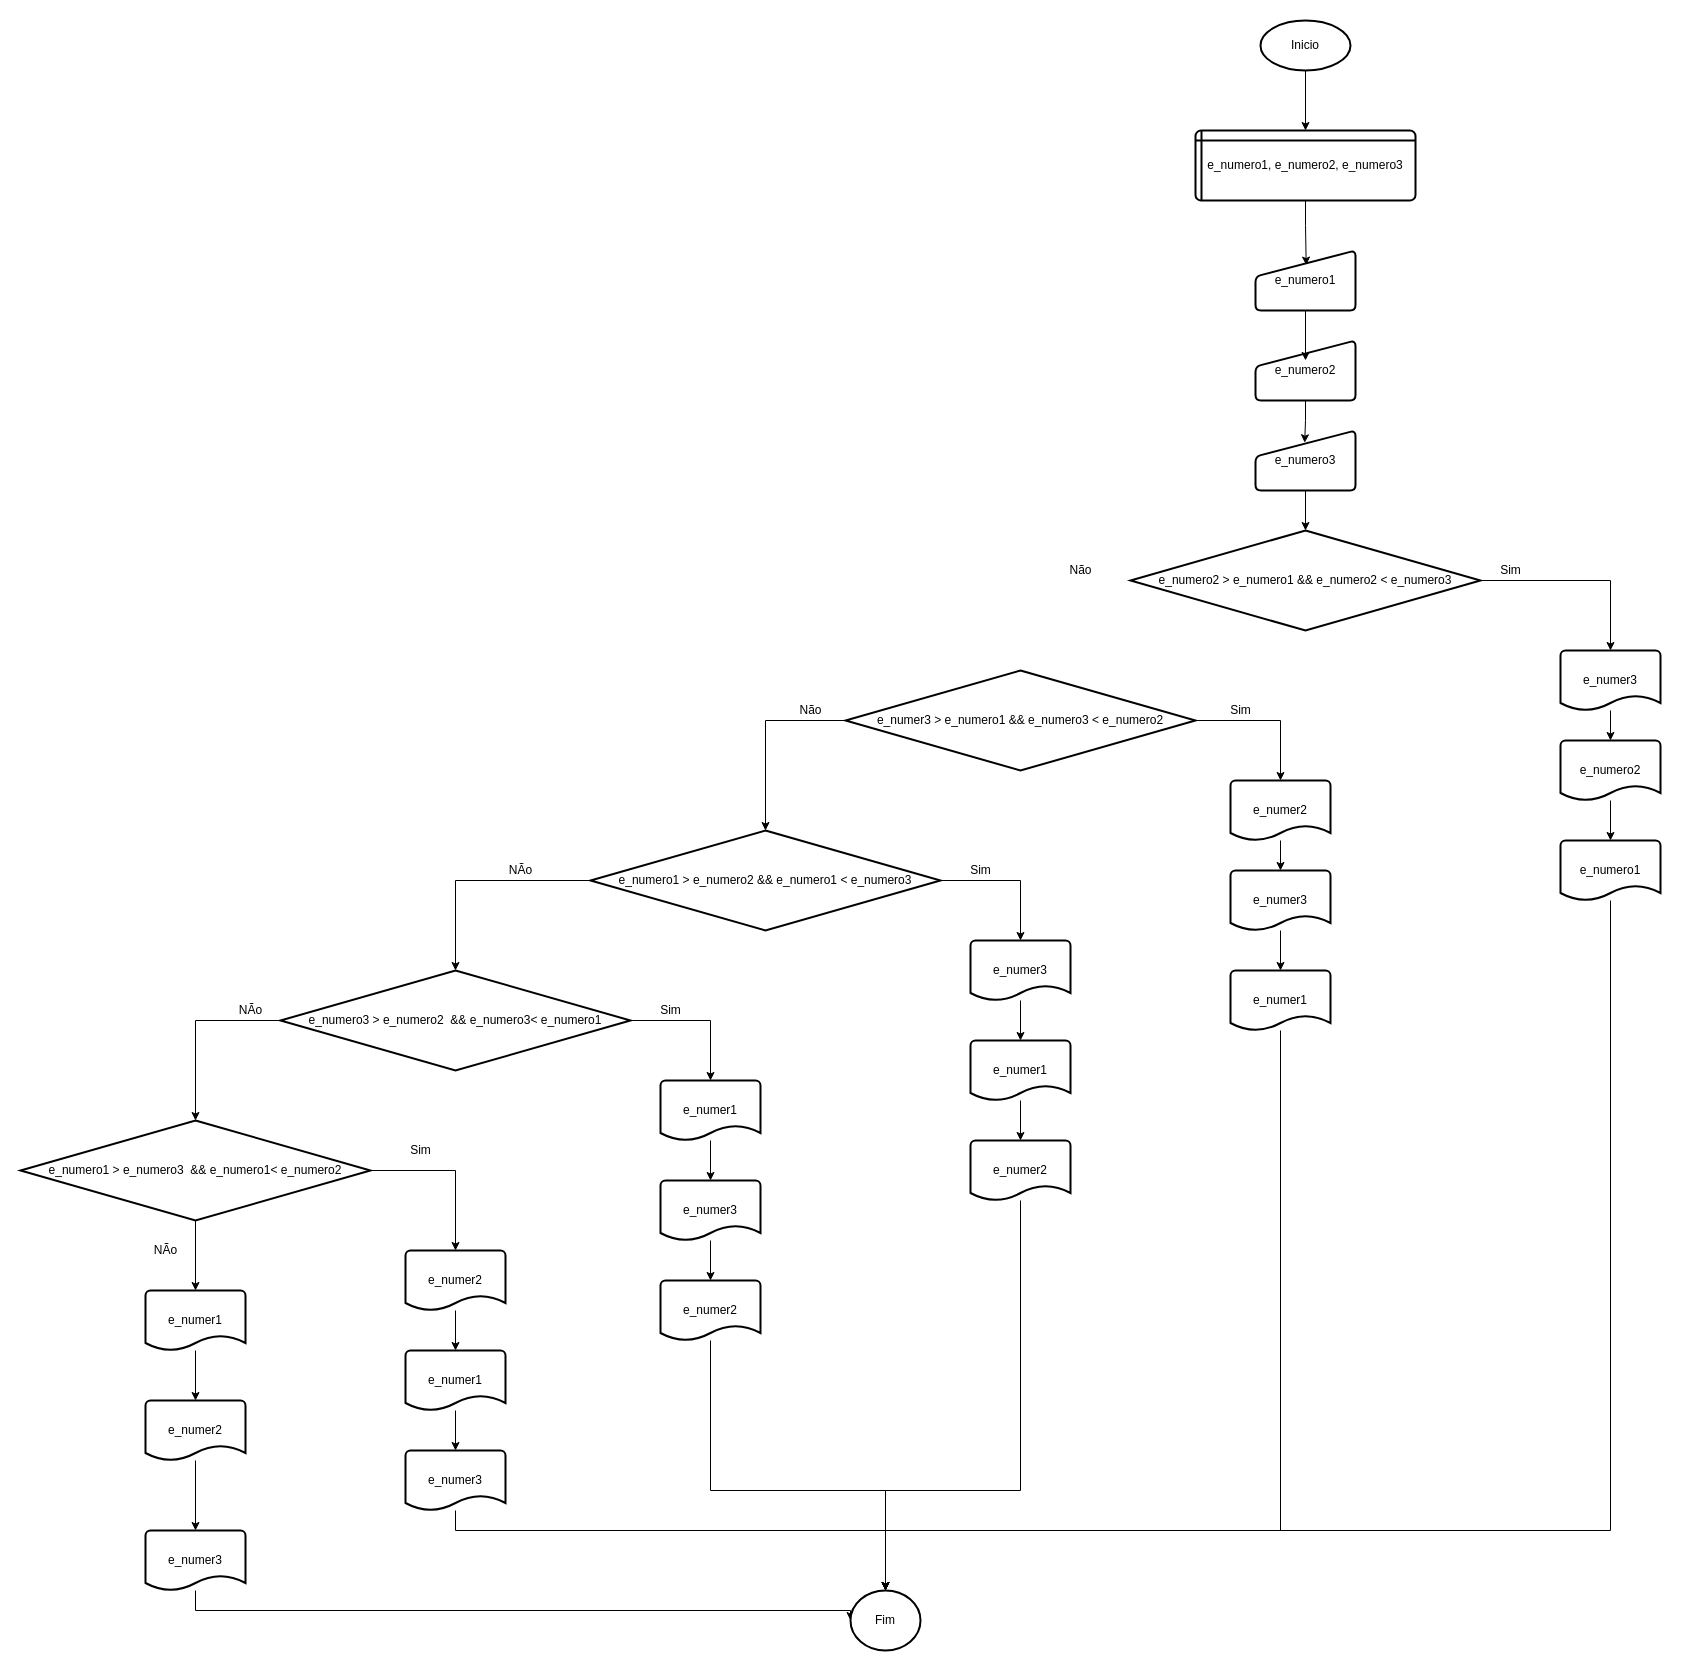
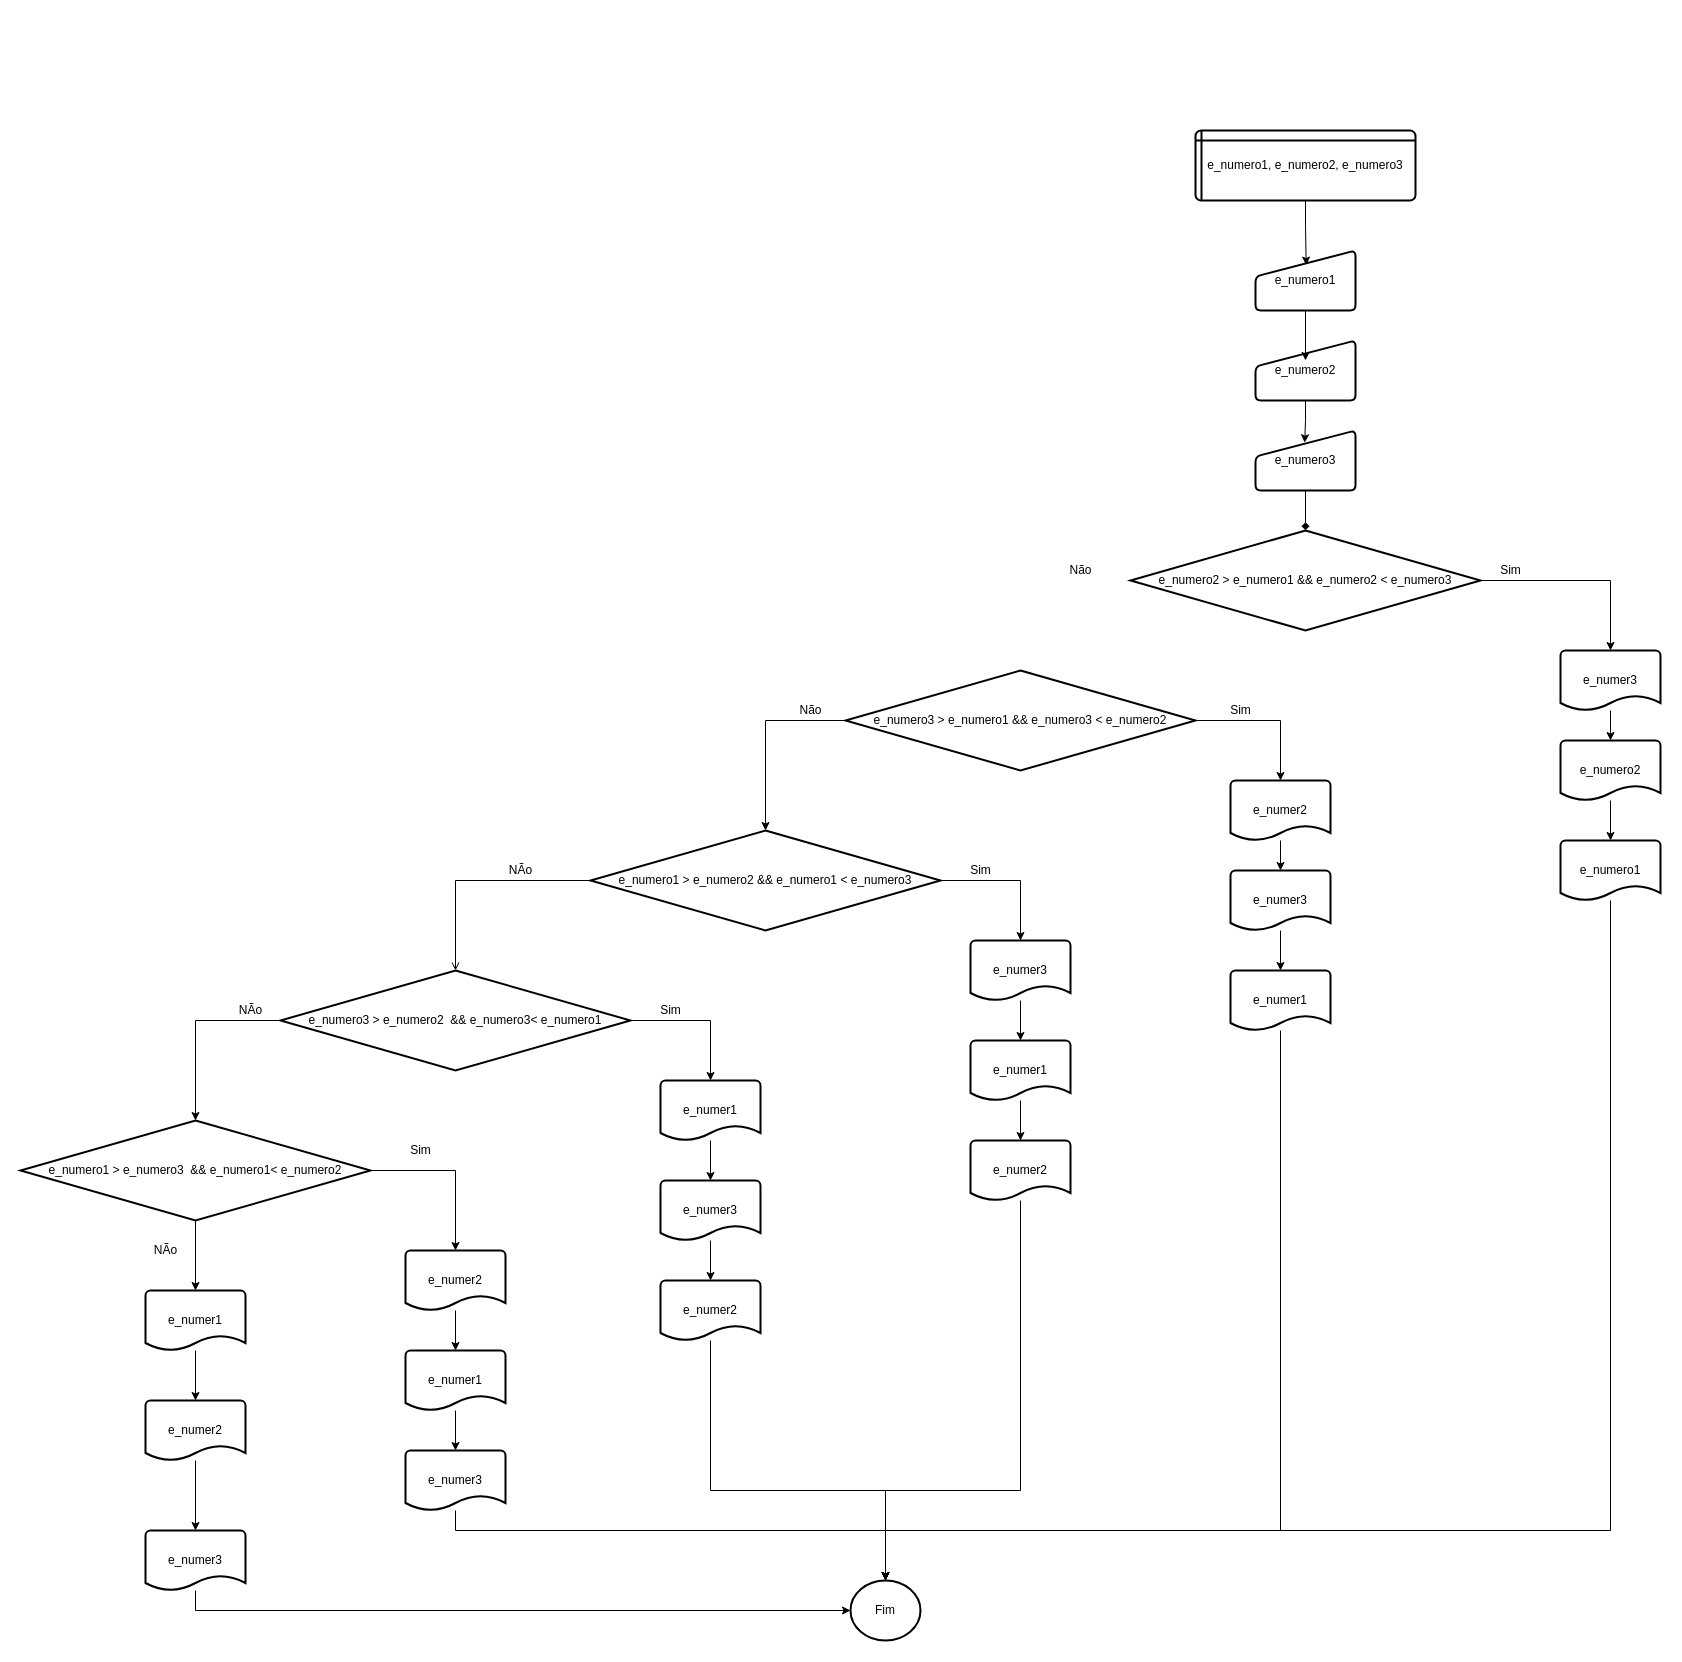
node "Inicio": removed
edge "Inicio" -> "e_numero1, e_numero2, e_numero3": removed
edge "e_numero3" -> "e_numero2 > e_numero1 && e_numero2 < e_numero3": arrowhead classic -> diamond
node "e_numer3 > e_numero1 && e_numero3 < e_numero2": label "e_numer3 > e_numero1 && e_numero3 < e_numero2" -> "e_numero3 > e_numero1 && e_numero3 < e_numero2"
edge "e_numero1 > e_numero2 && e_numero1 < e_numero3" -> "e_numero3 > e_numero2 && e_numero3< e_numero1": arrowhead classic -> open
node "Fim": moved (886, 1621) -> (886, 1611)
